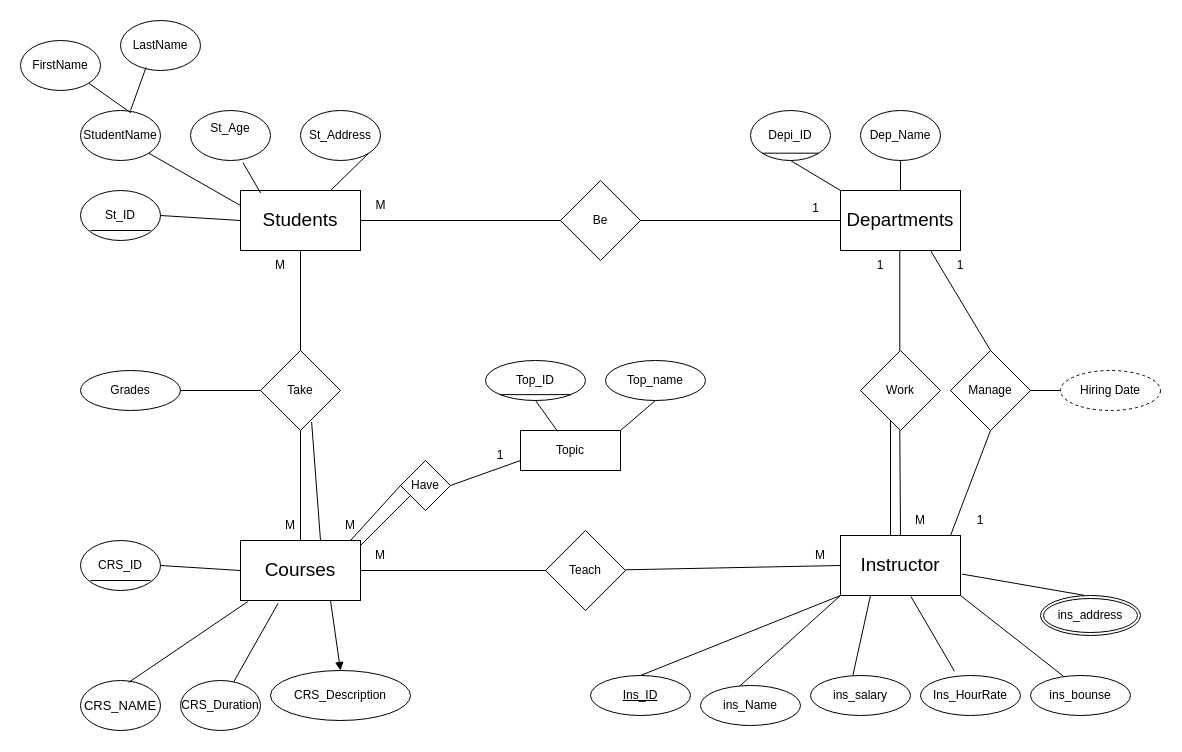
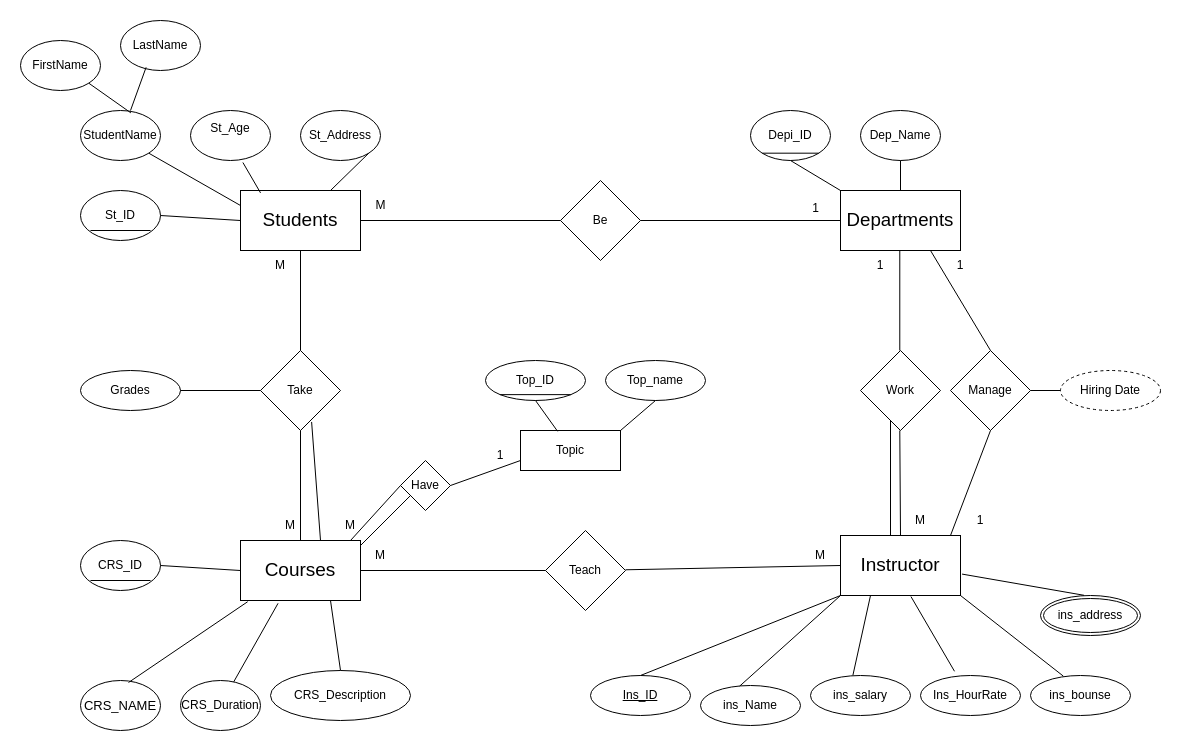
edge "Courses" -> "CRS_Description": arrowhead block -> none
